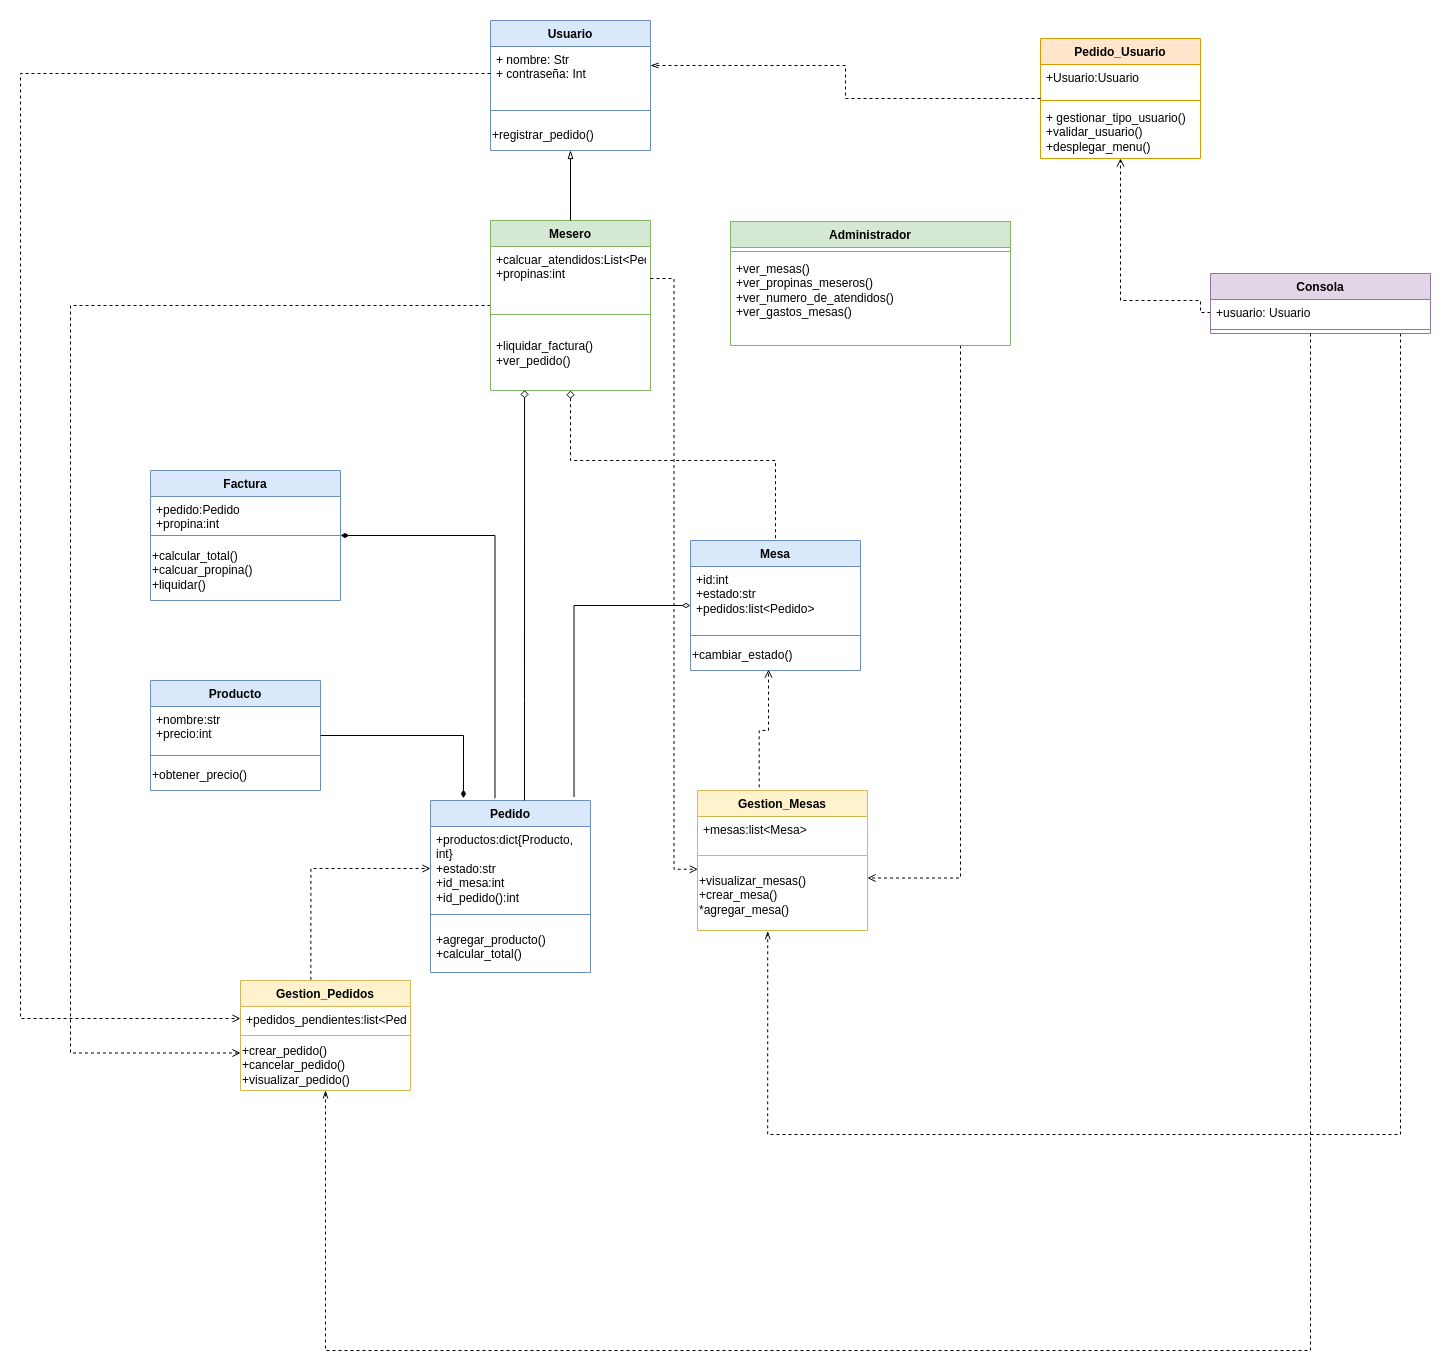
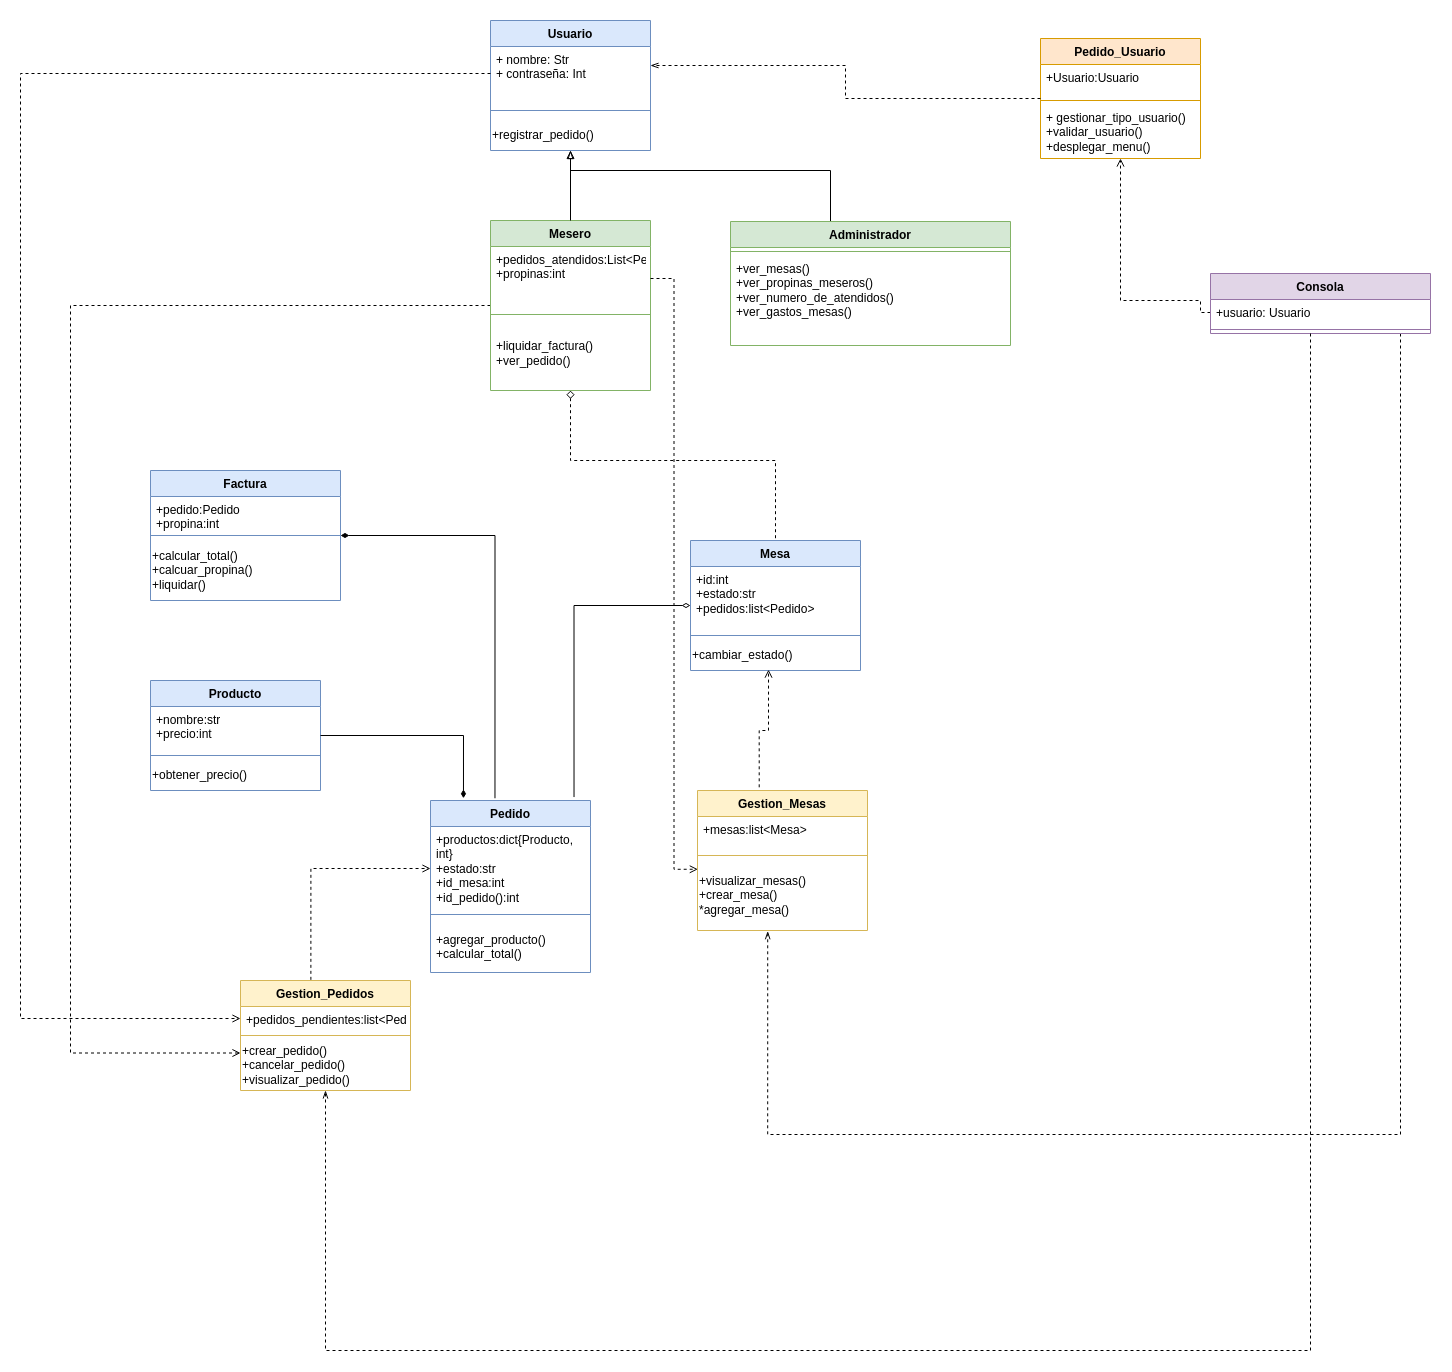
edge "Administrador" -> "Usuario": added
node "+calcuar_atendidos:List<Pedido> +propinas:int": label "+calcuar_atendidos:List<Pedido> +propinas:int" -> "+pedidos_atendidos:List<Pedido> +propinas:int"
edge "Pedido" -> "+liquidar_factura() +ver_pedido()": removed
edge "Administrador" -> "+visualizar_mesas() +crear_mesa() *agregar_mesa()": removed
